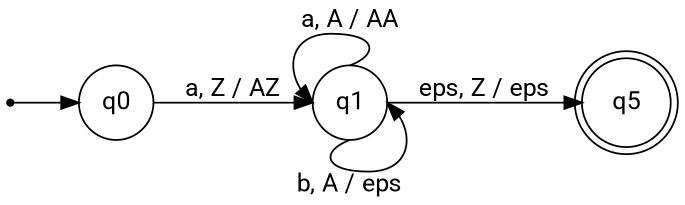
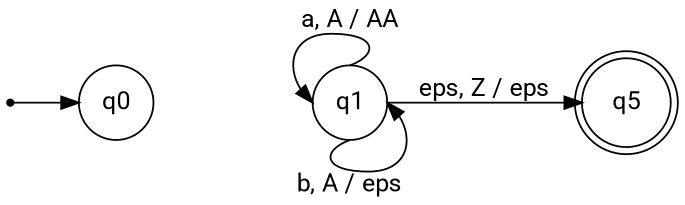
edge "q0" -> "q1": removed, label "a, Z / AZ"
